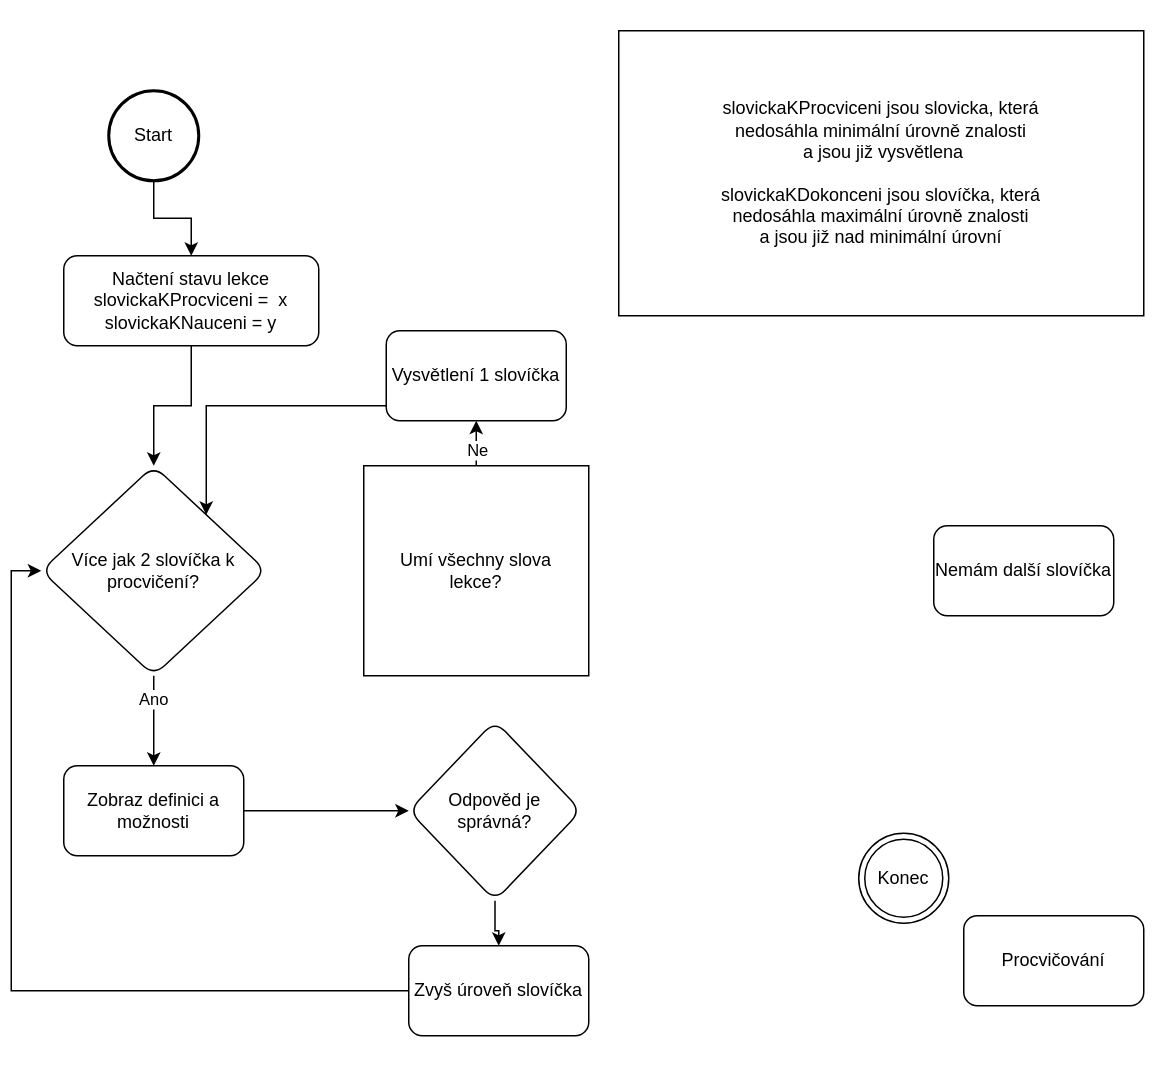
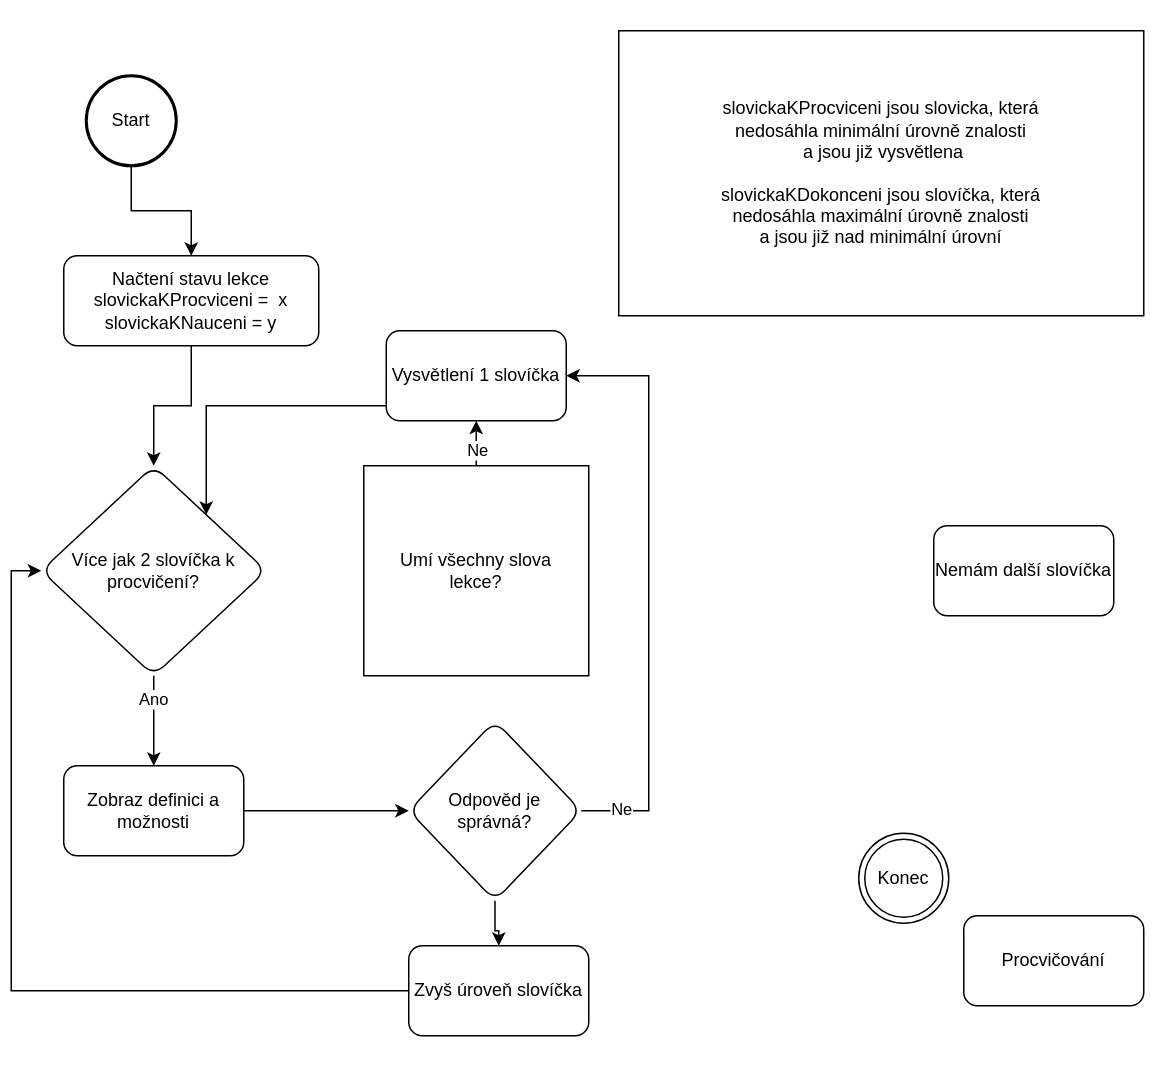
node "Start": moved (154, 136) -> (131, 121)
edge "Odpověd je správná?" -> "Vysvětlení 1 slovíčka": added, label "Ne"
